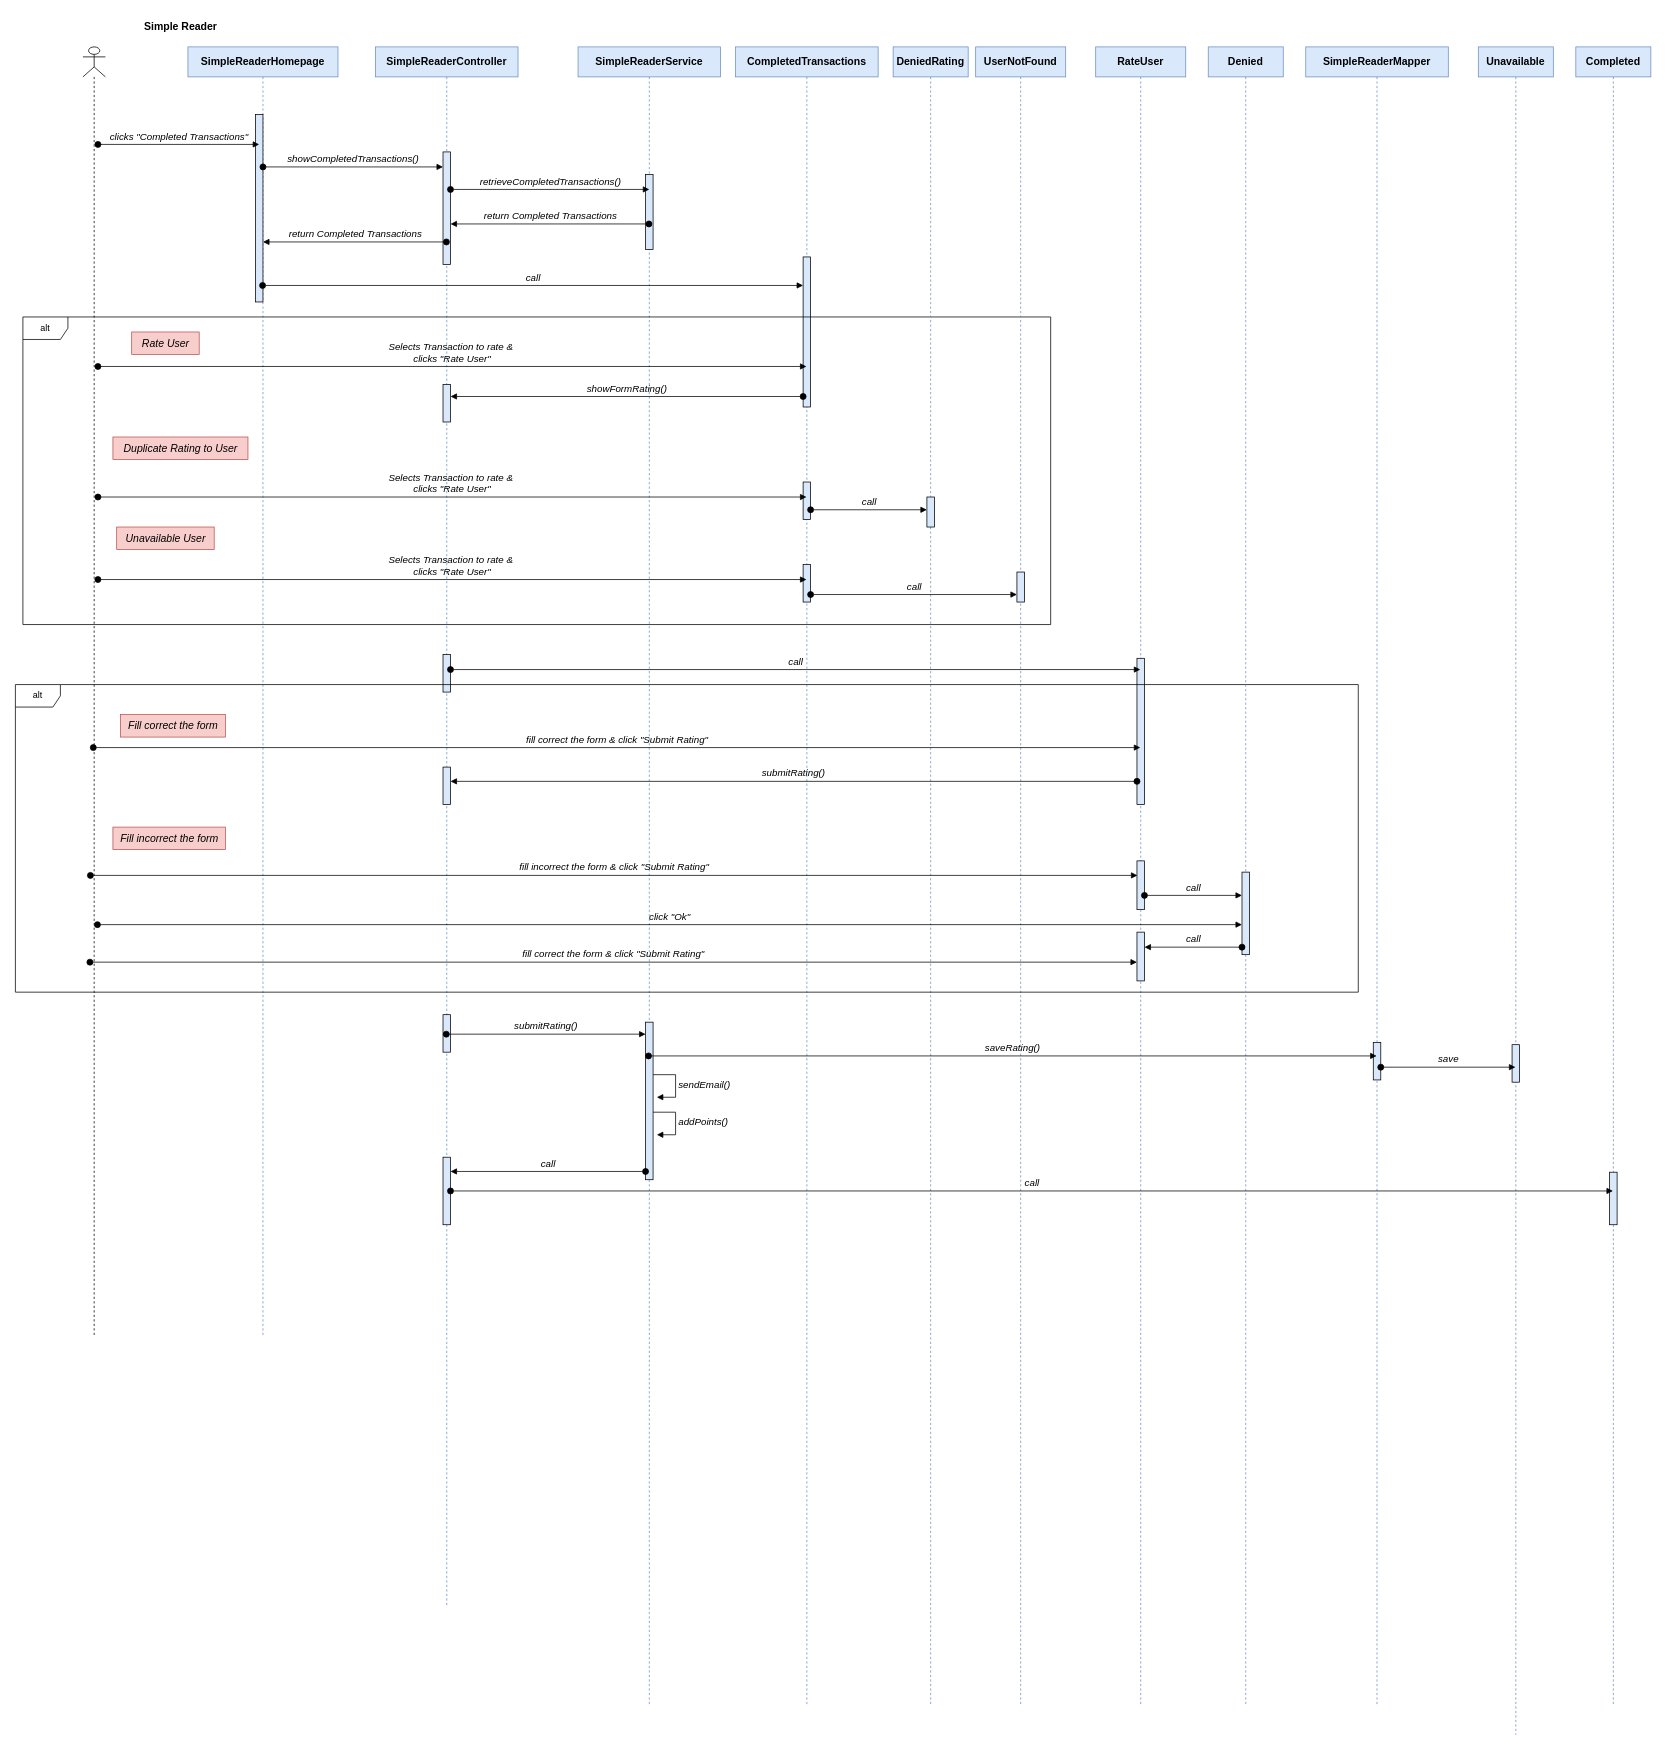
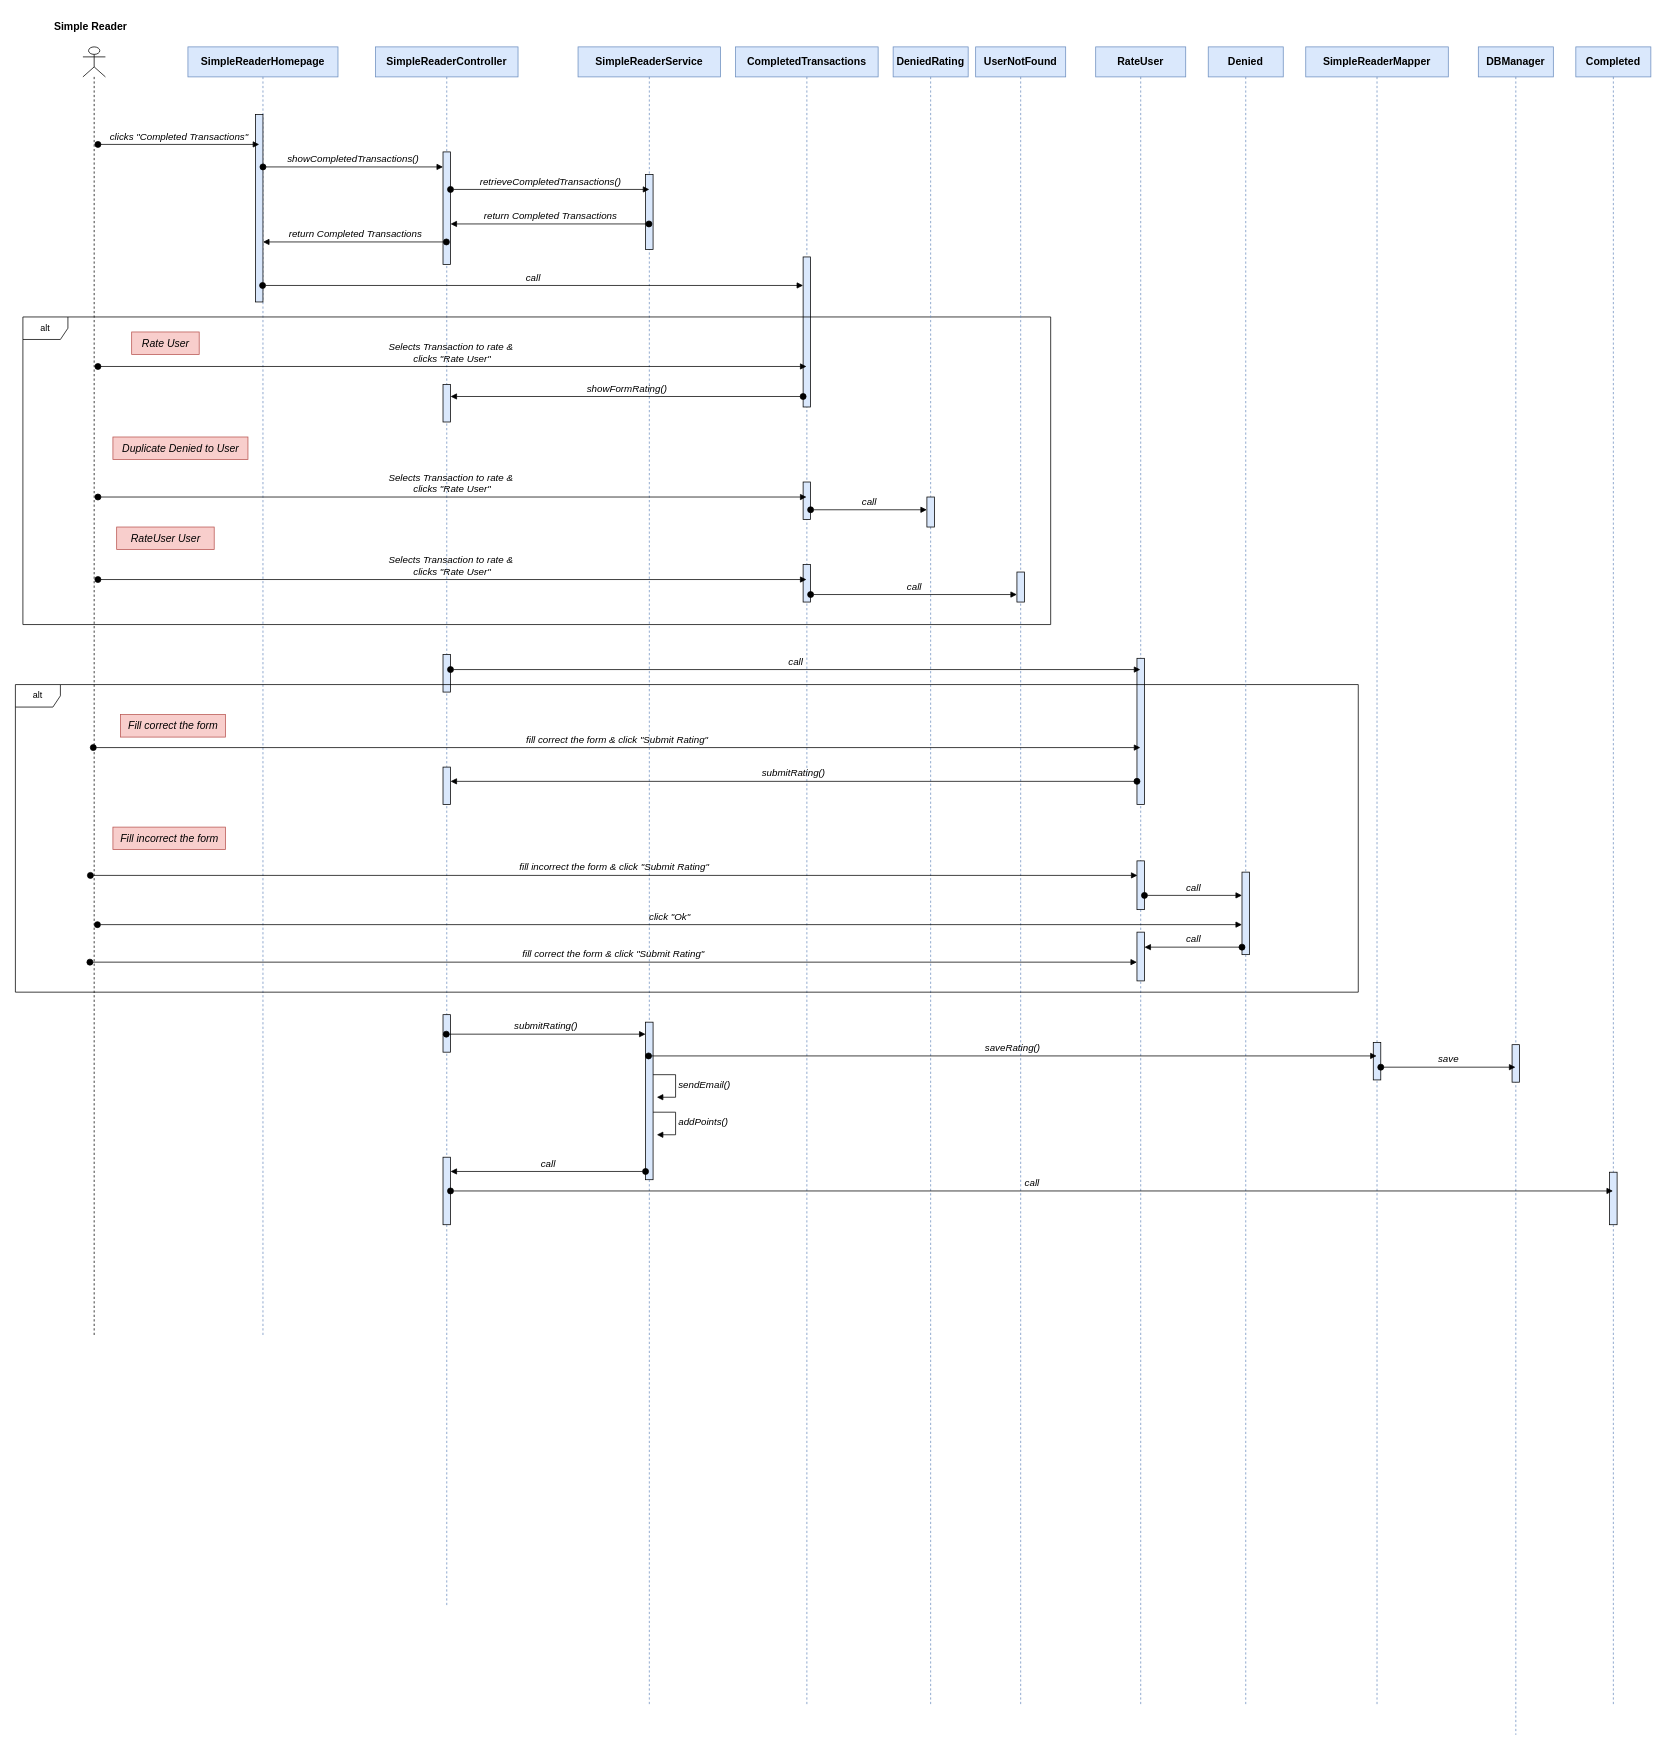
node "Simple Reader": moved (180, 27) -> (90, 27)
node "Unavailable": label "Unavailable" -> "DBManager"
node "Duplicate Rating to User": label "Duplicate Rating to User" -> "Duplicate Denied to User"
node "Unavailable User": label "Unavailable User" -> "RateUser User"
